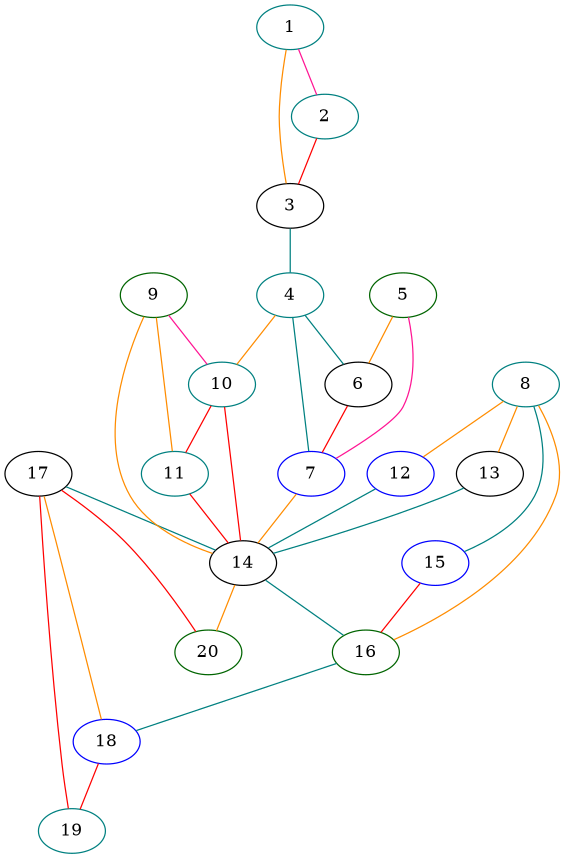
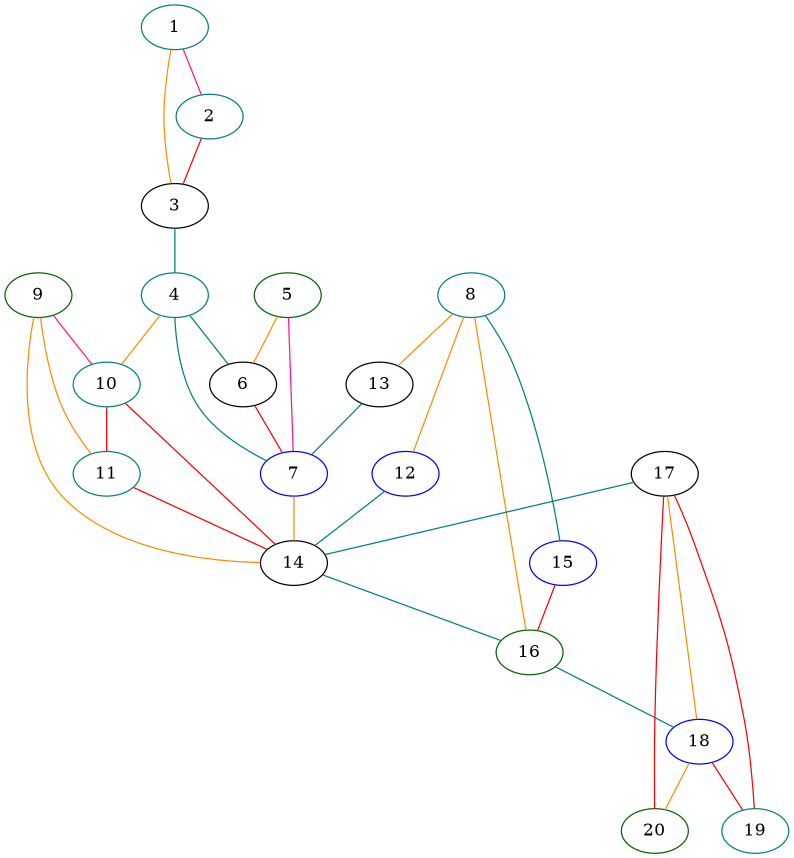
edge "13" -- "14": now "13" -- "7"
edge "14" -- "20": now "18" -- "20"
